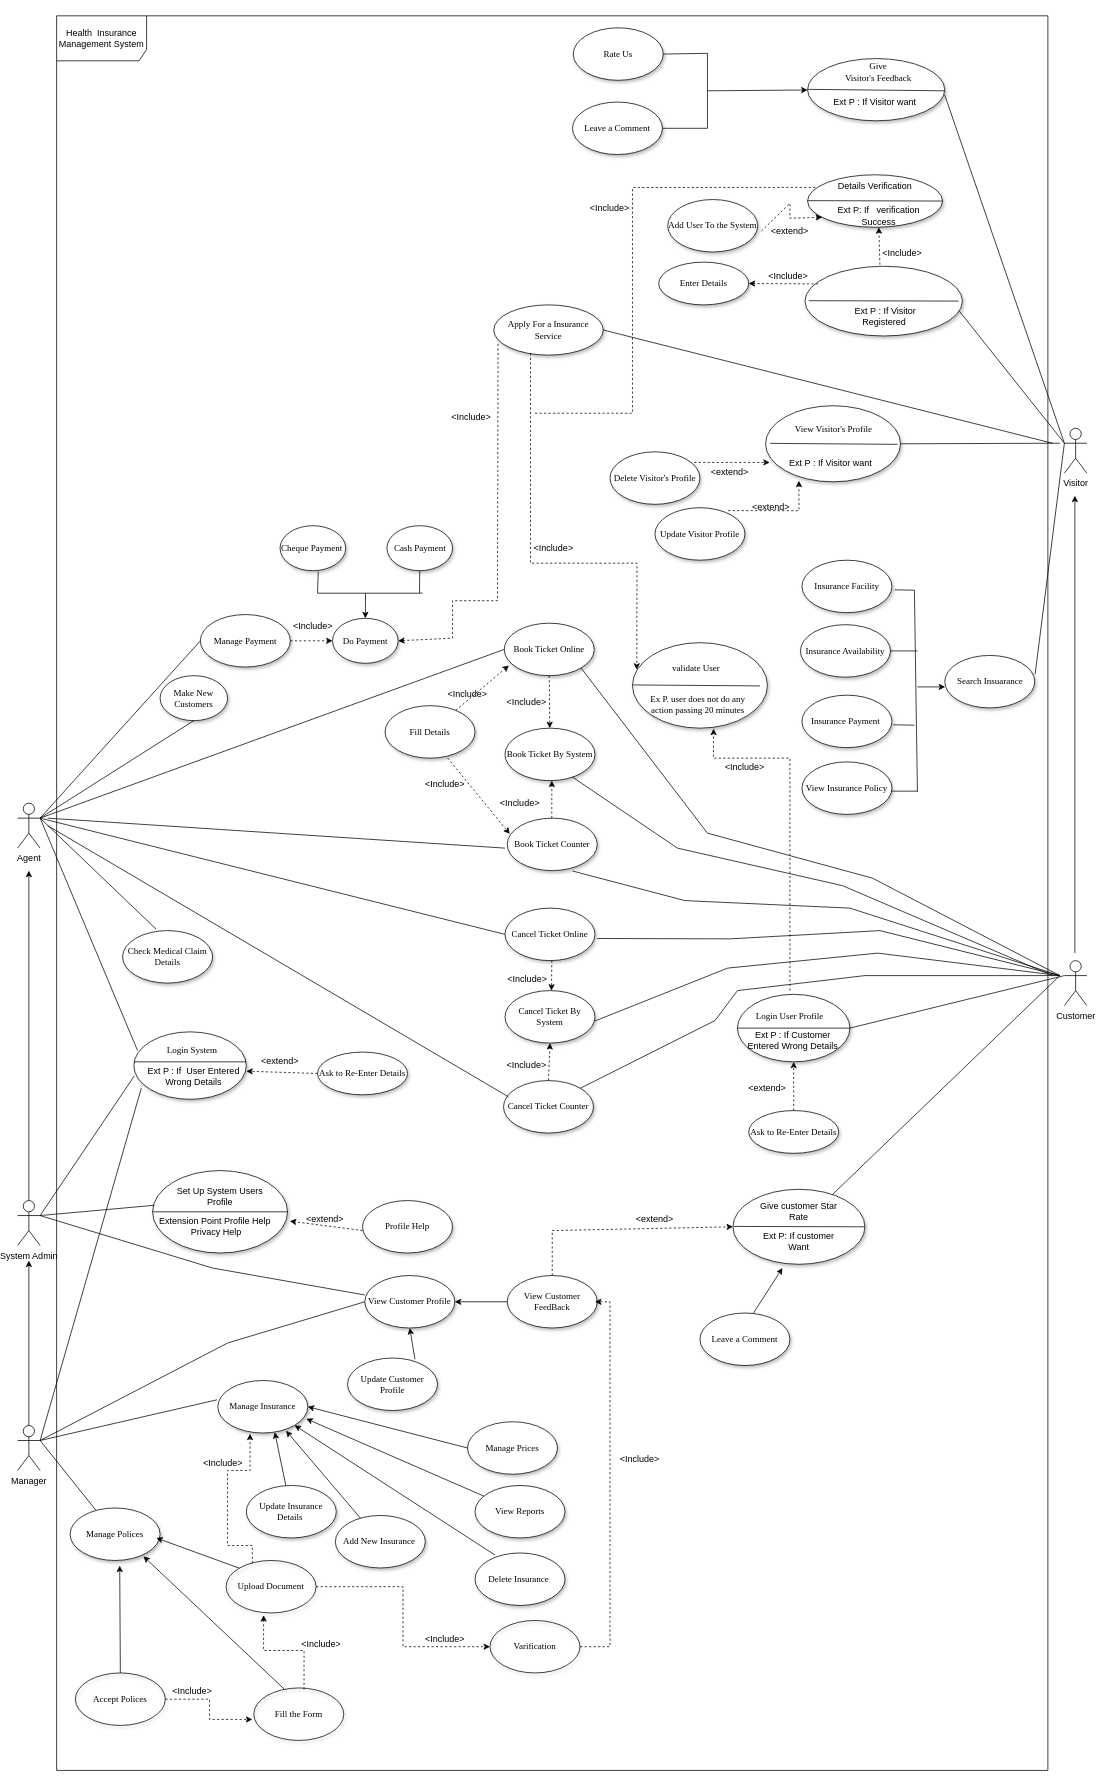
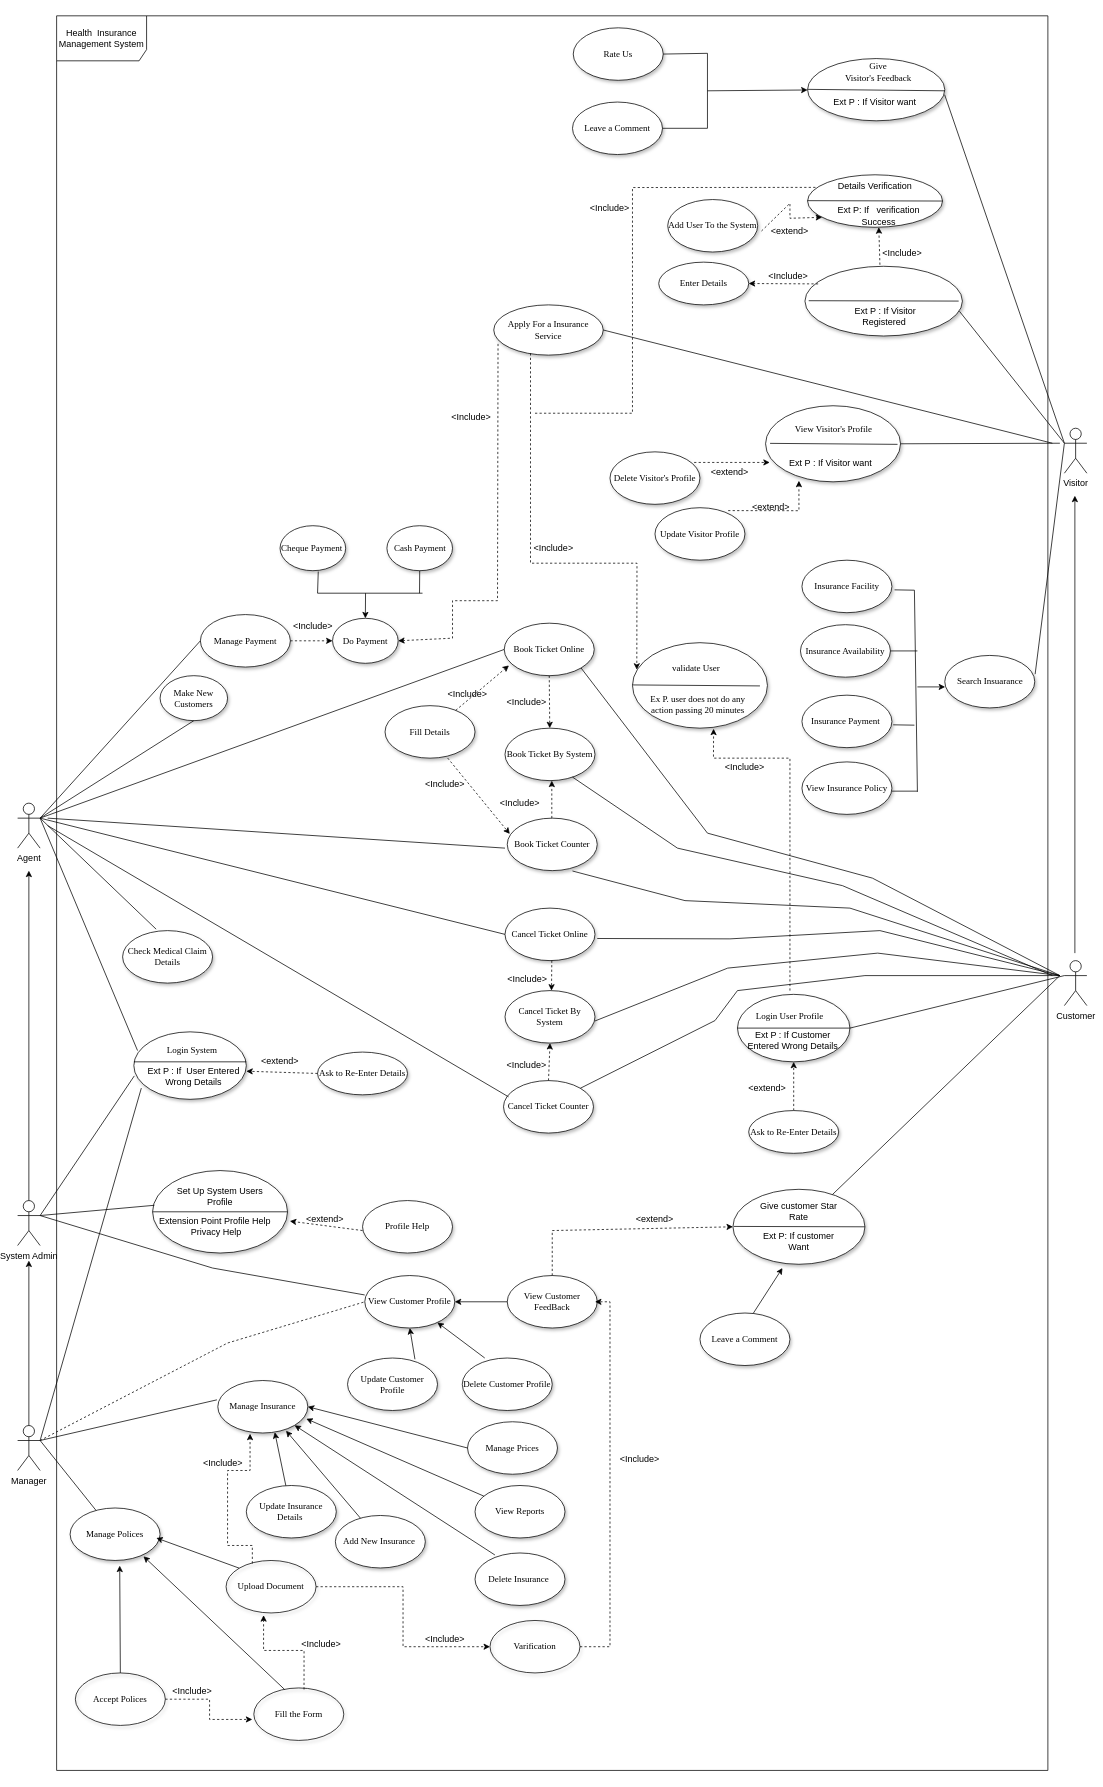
edge "Delete Customer Profile" -> "View Customer Profile": added
edge "View Customer Profile" -- "Manager": style solid -> dashed
node "Delete Customer Profile": added
